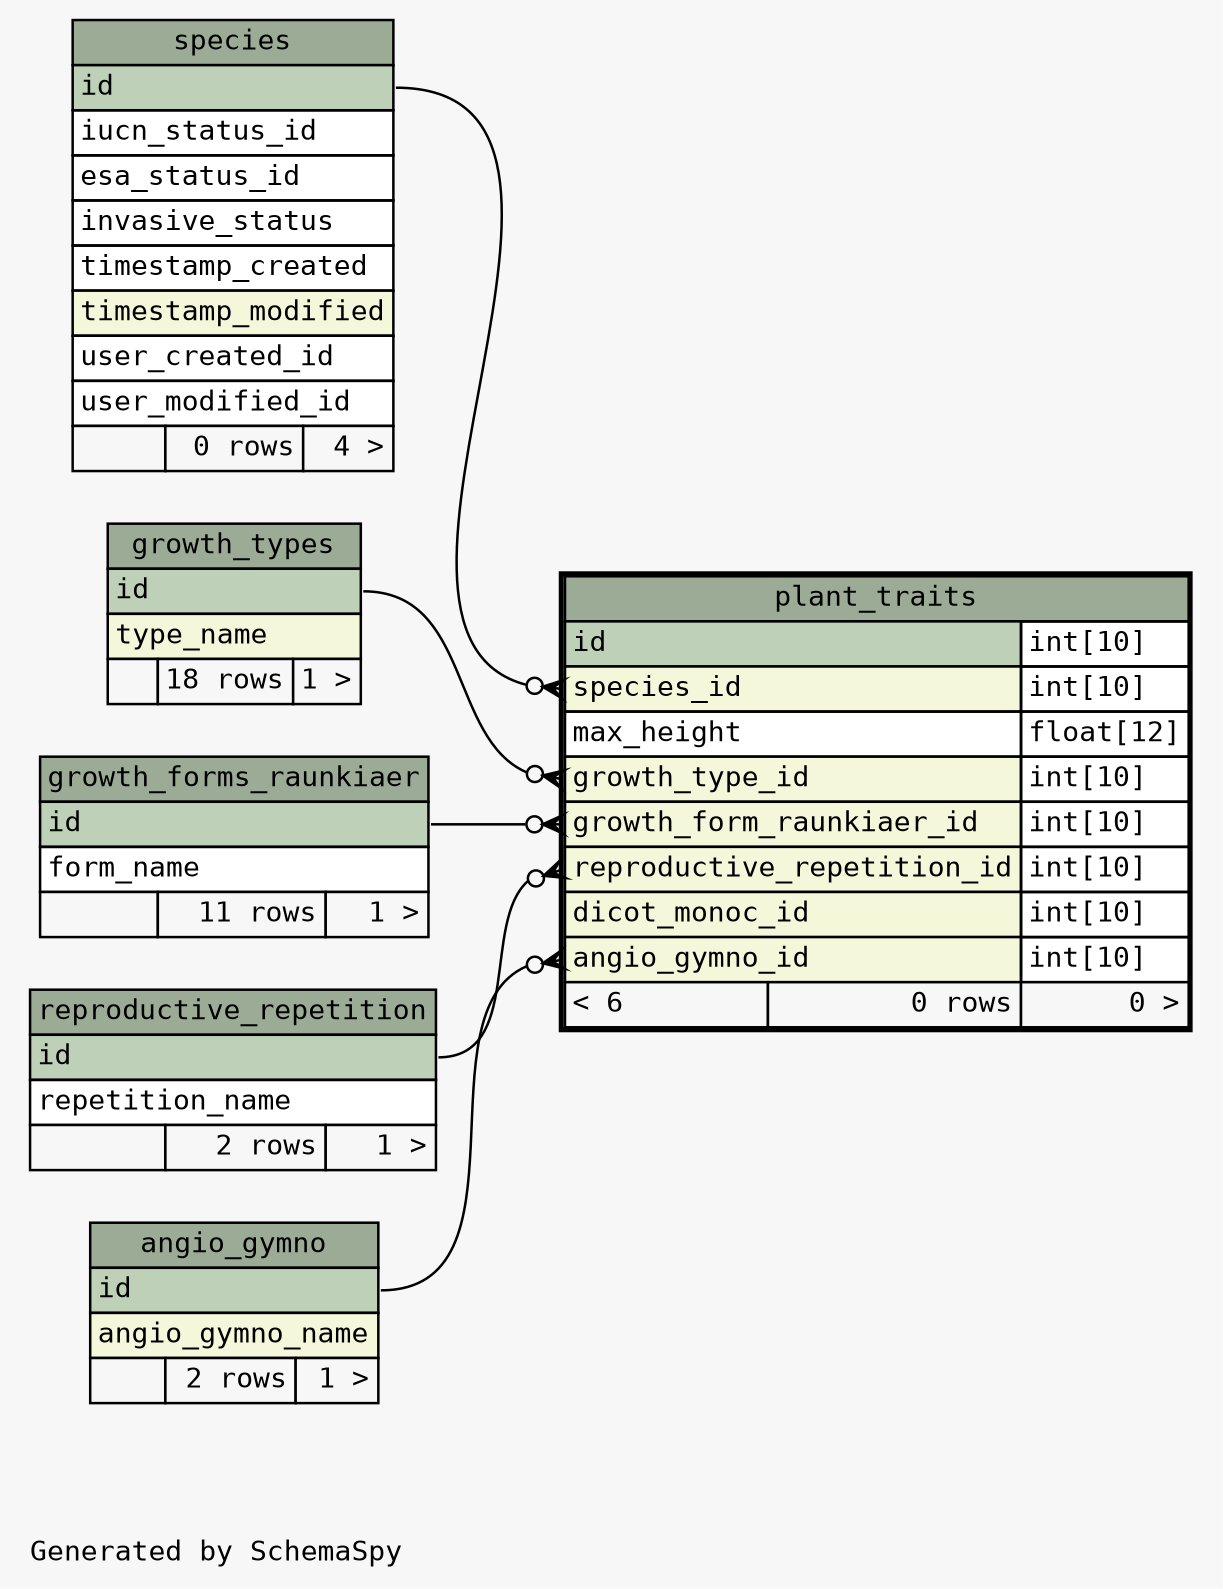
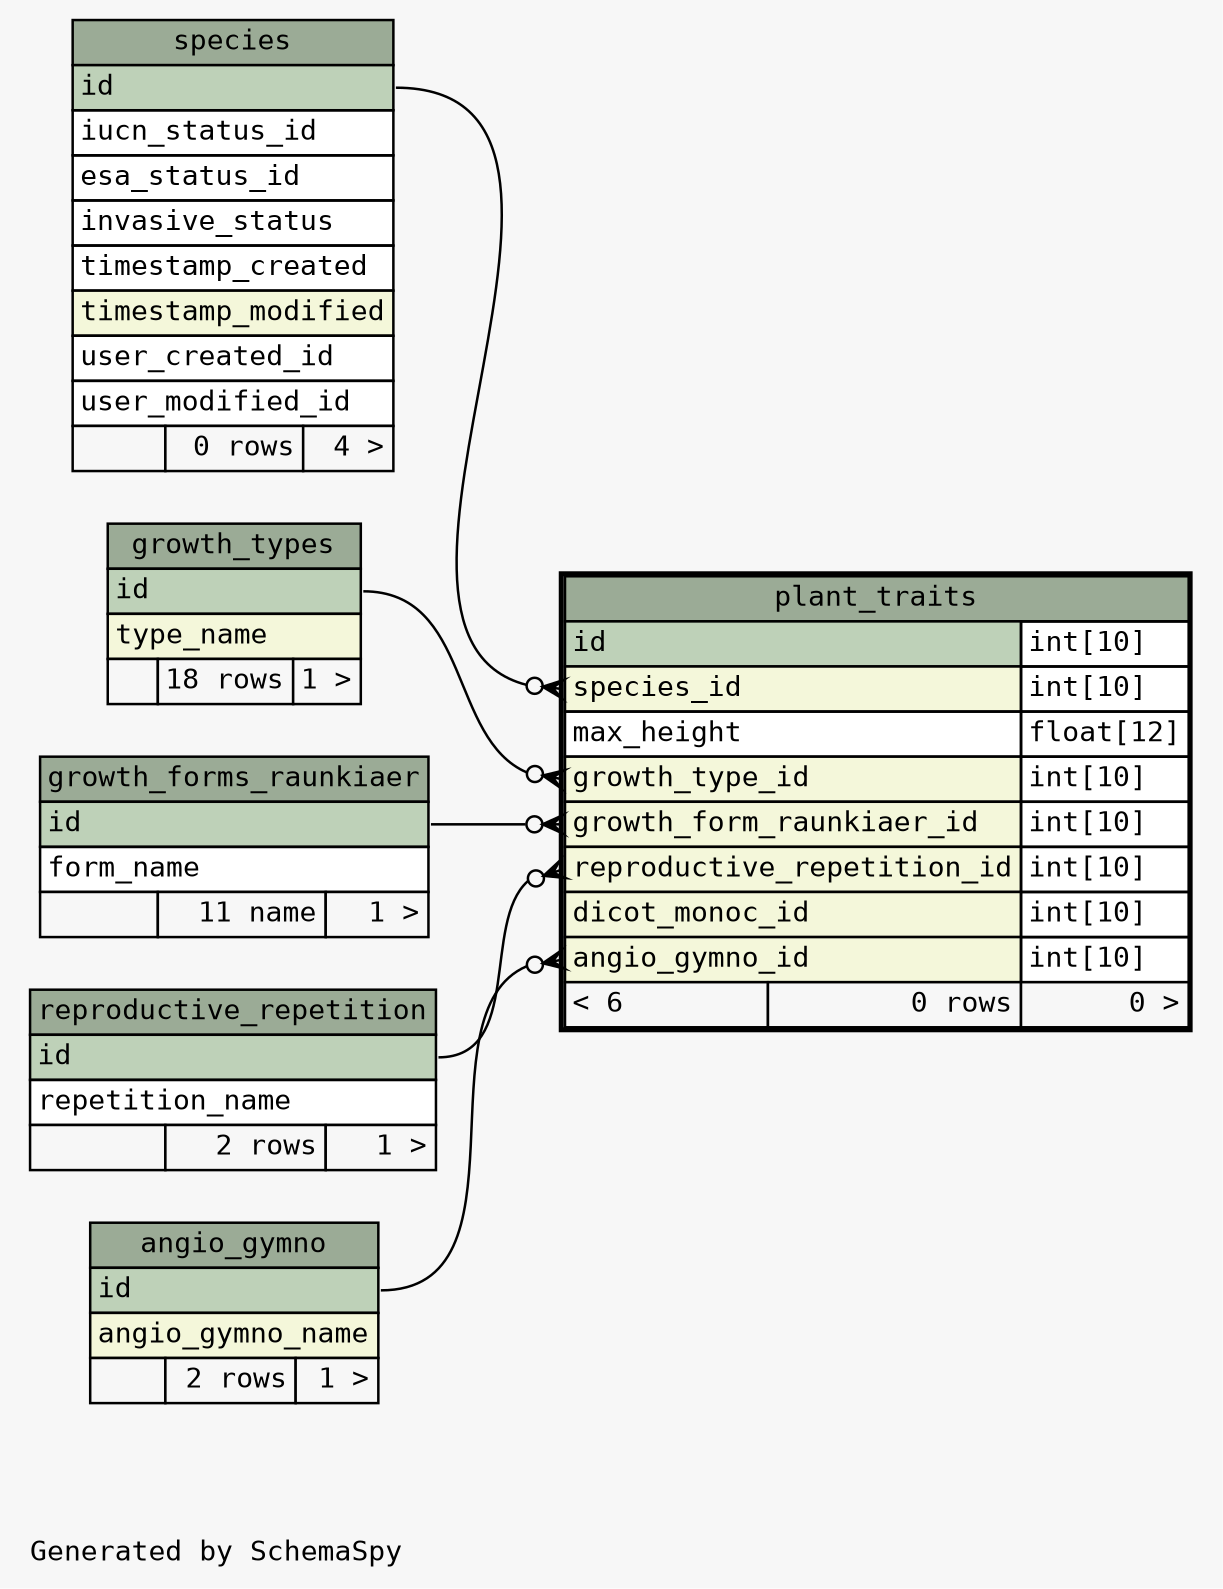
node "growth_forms_raunkiaer": text "11 rows" -> "11 name"
